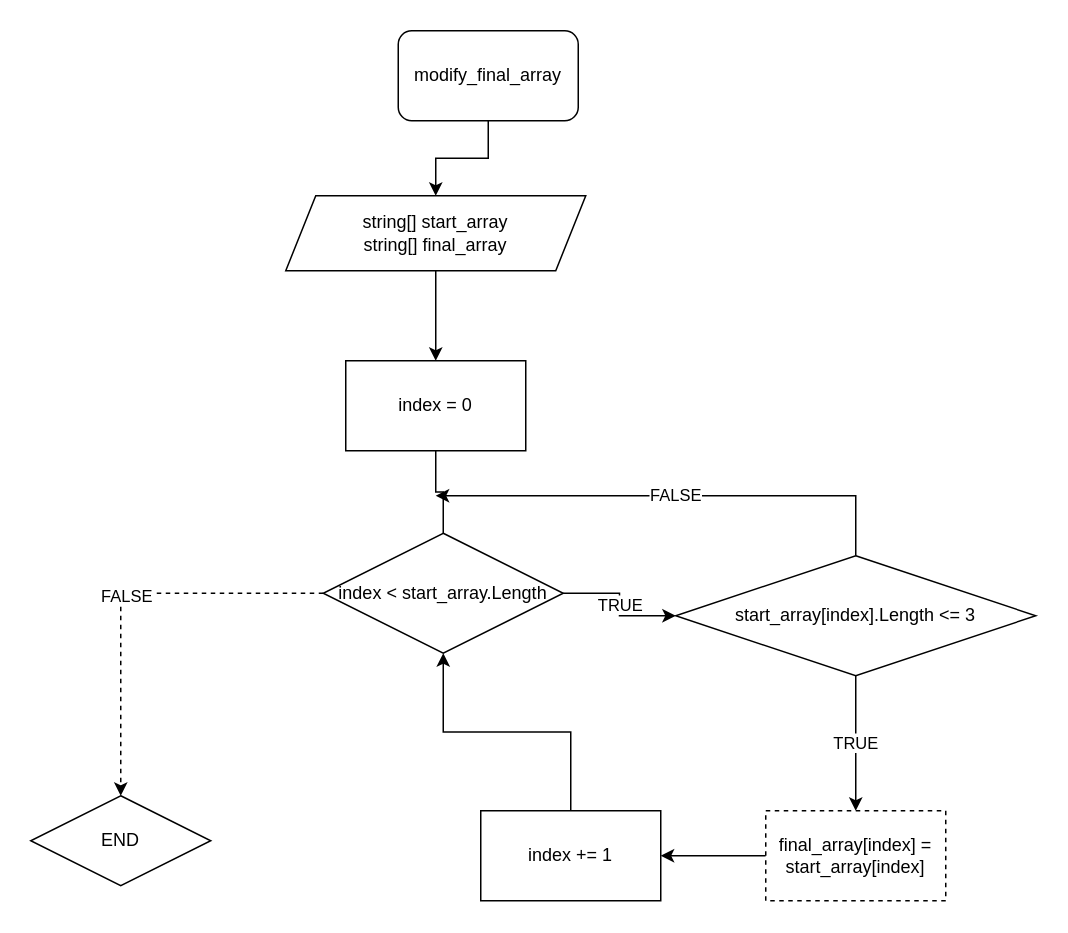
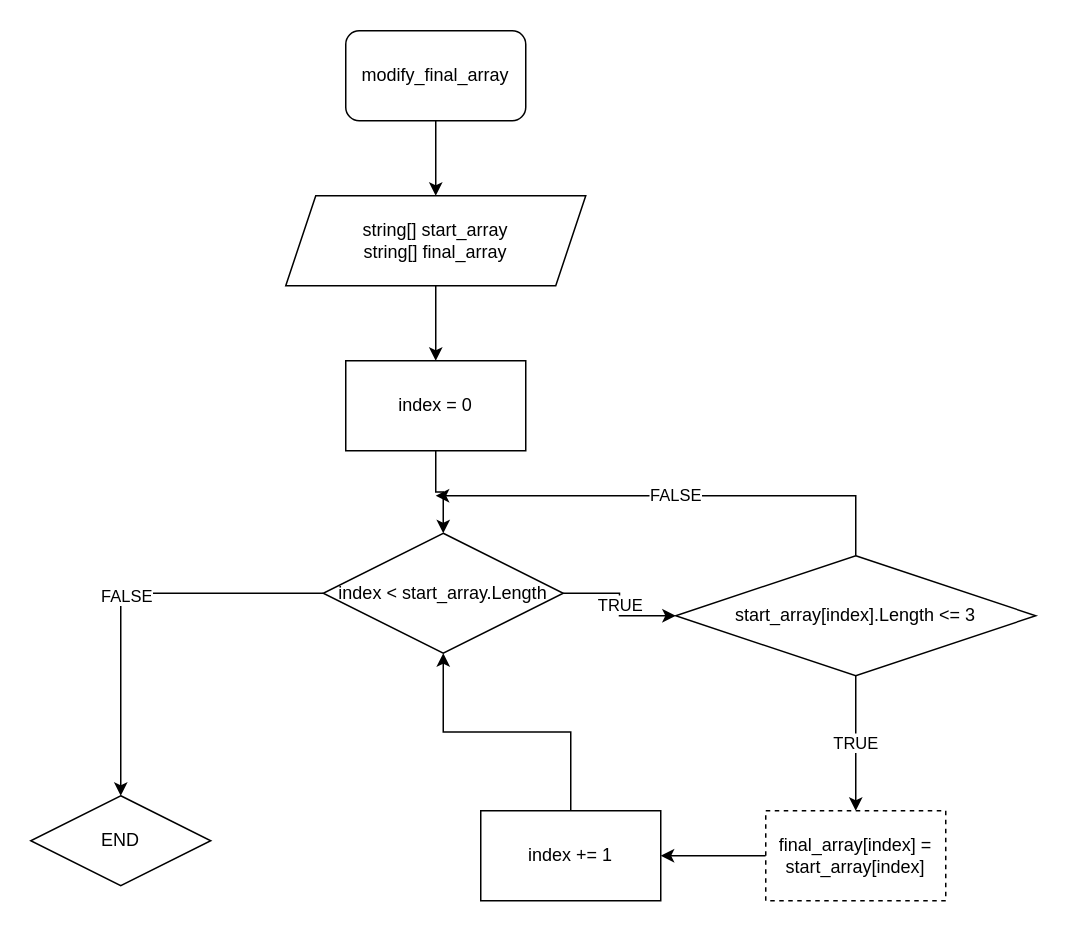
node "modify_final_array": moved (488, 76) -> (436, 76)
node "string[] start_array string[] final_array": size 300x75 -> 300x90
edge "index = 0" -- "index < start_array.Length": arrowhead none -> classic
edge "index < start_array.Length" -> "END": style dashed -> solid
